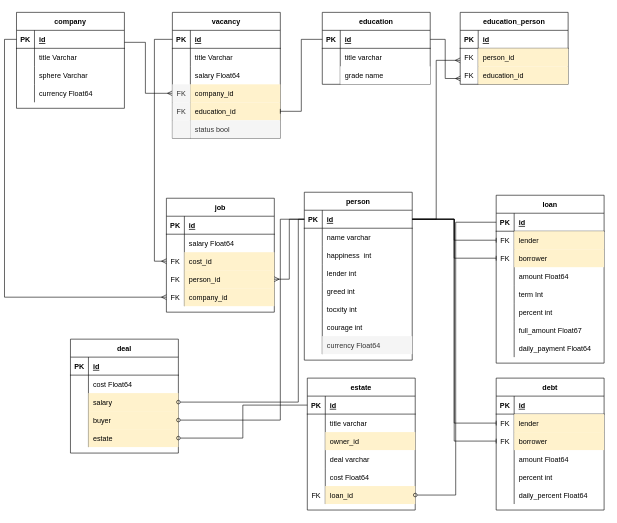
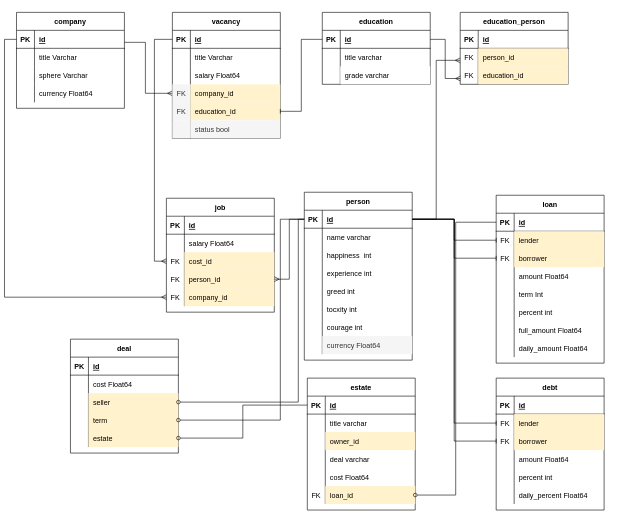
node "grade name": label "grade name" -> "grade varchar"
node "lender int": label "lender int" -> "experience int"
node "full_amount Float67": label "full_amount Float67" -> "full_amount Float64"
node "daily_payment Float64": label "daily_payment Float64" -> "daily_amount Float64"
node "salary": label "salary" -> "seller"
node "buyer": label "buyer" -> "term"
